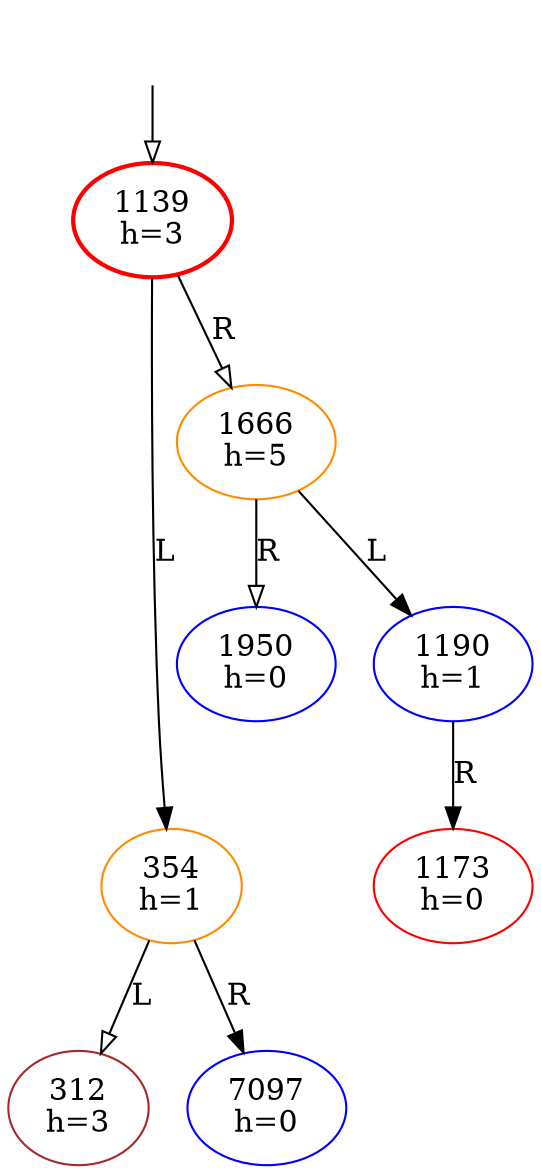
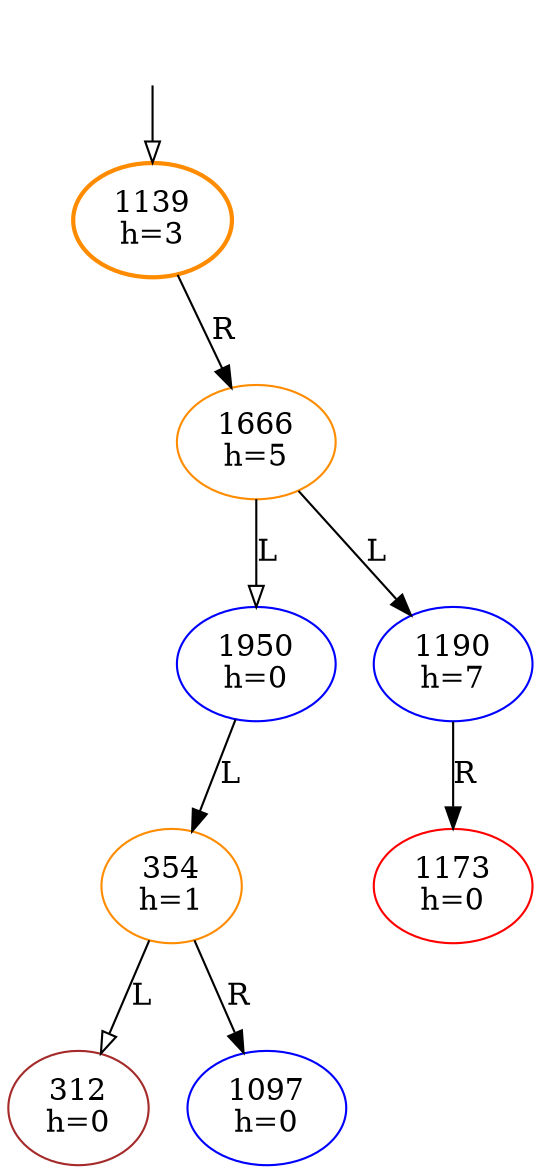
node "1139 h=3": color red -> darkorange
edge "1139 h=3" -> "1666 h=5": arrowhead onormal -> normal
edge "1139 h=3" -> "354 h=1": now "1950 h=0" -> "354 h=1"
edge "1666 h=5" -> "1950 h=0": label "R" -> "L"
node "1190 h=1": label "1190 h=1" -> "1190 h=7"
node "312 h=3": label "312 h=3" -> "312 h=0"
node "7097 h=0": label "7097 h=0" -> "1097 h=0"
